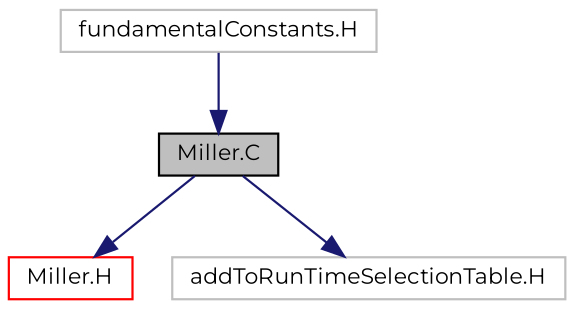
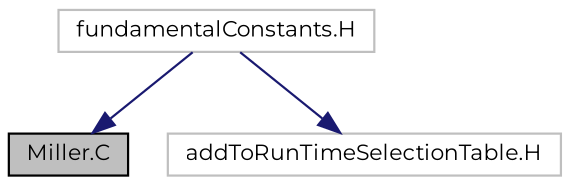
edge "Miller.C" -> "addToRunTimeSelectionTable.H": now "fundamentalConstants.H" -> "addToRunTimeSelectionTable.H"
node "Miller.H": removed
